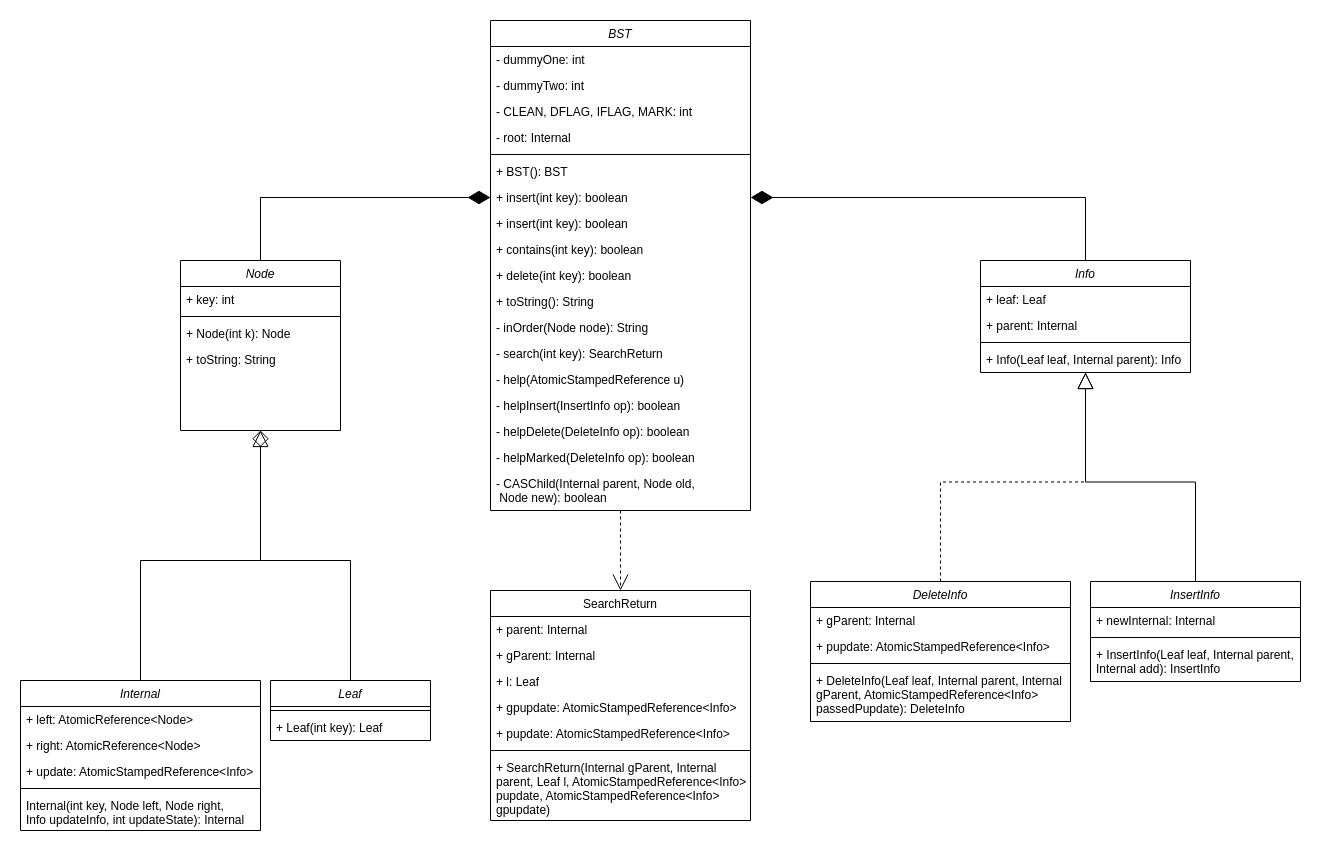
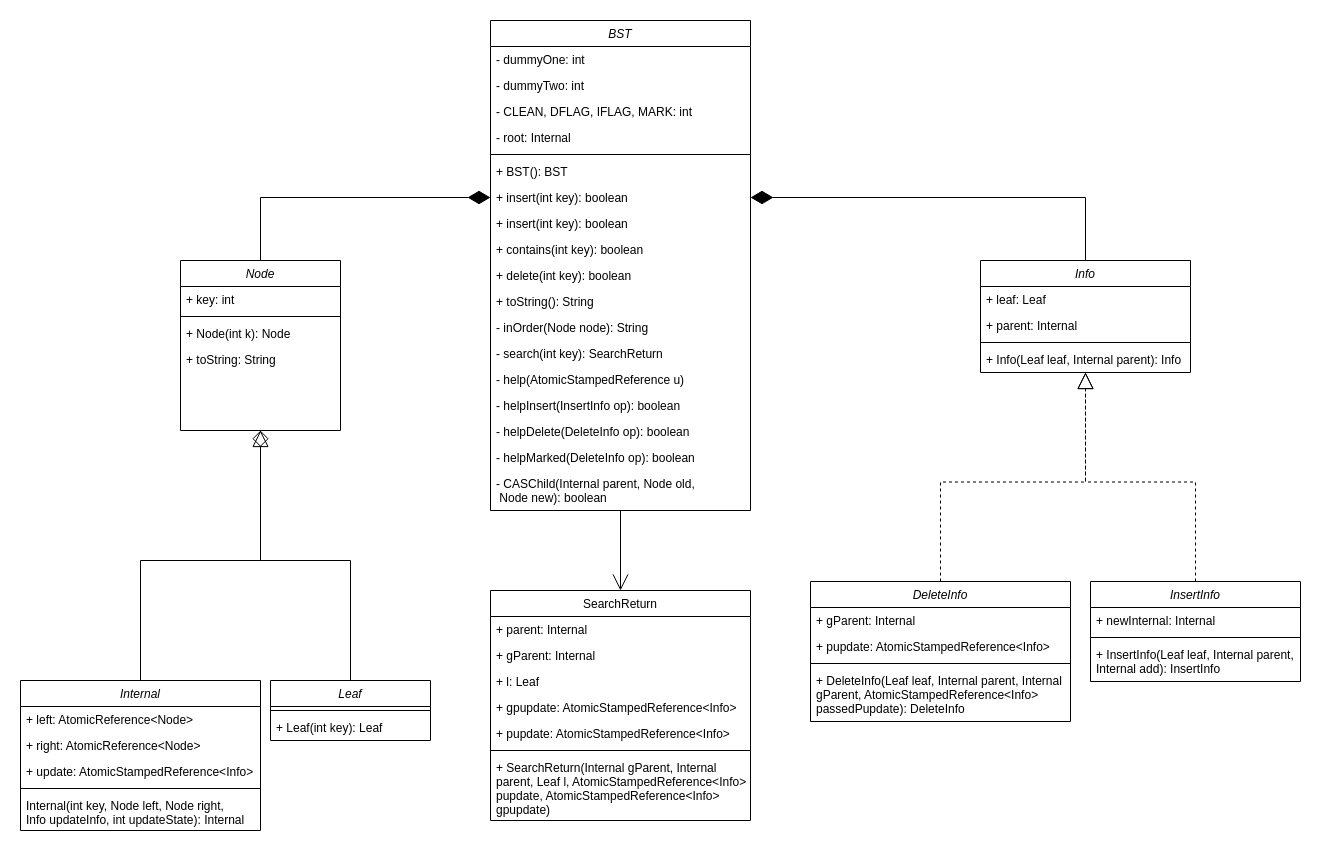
edge "InsertInfo" -> "Info": style solid -> dashed
edge "BST" -> "SearchReturn": style dashed -> solid
